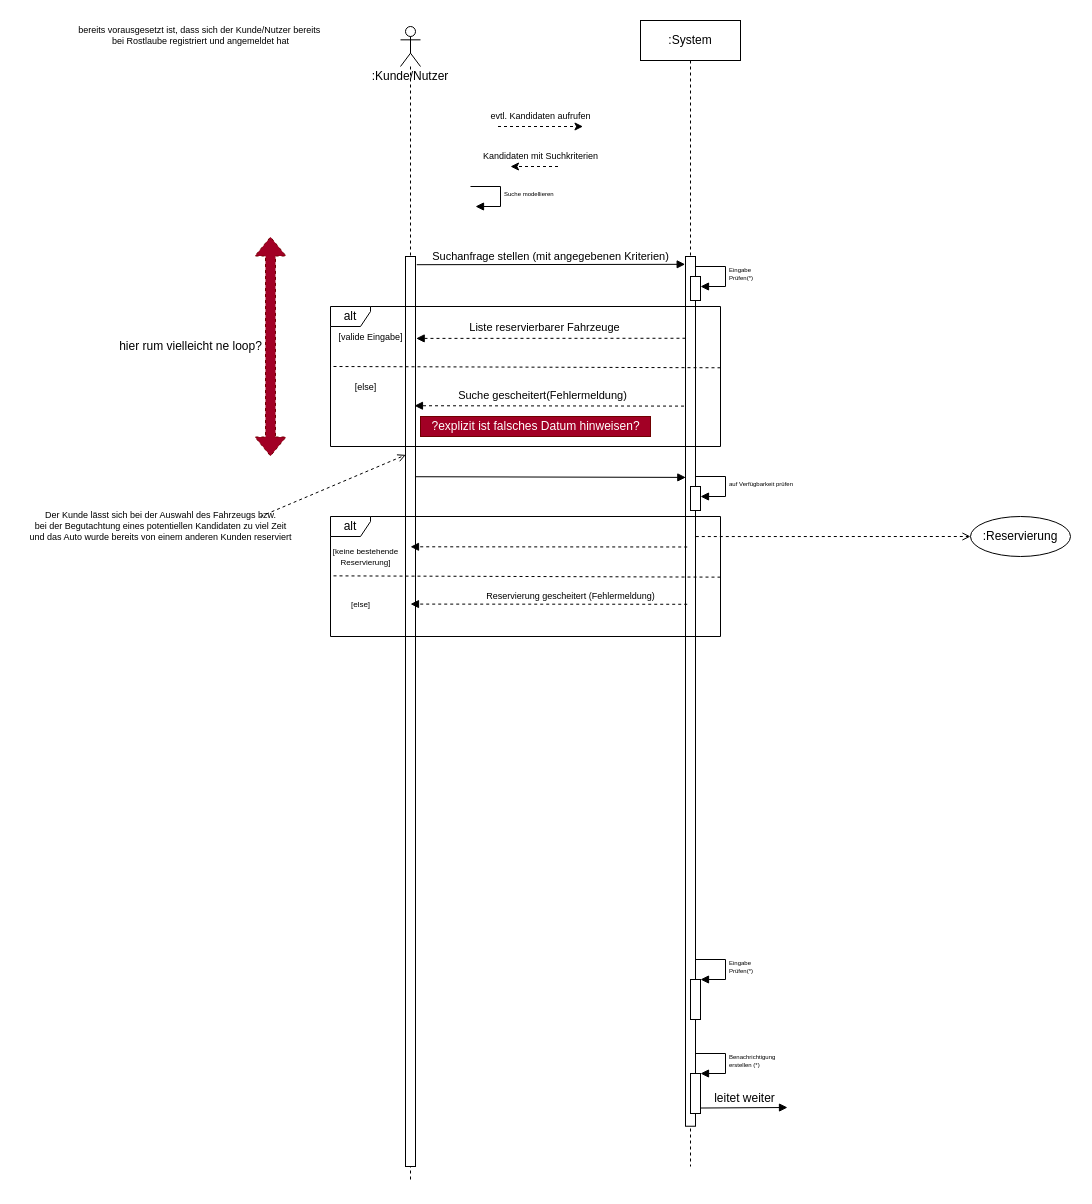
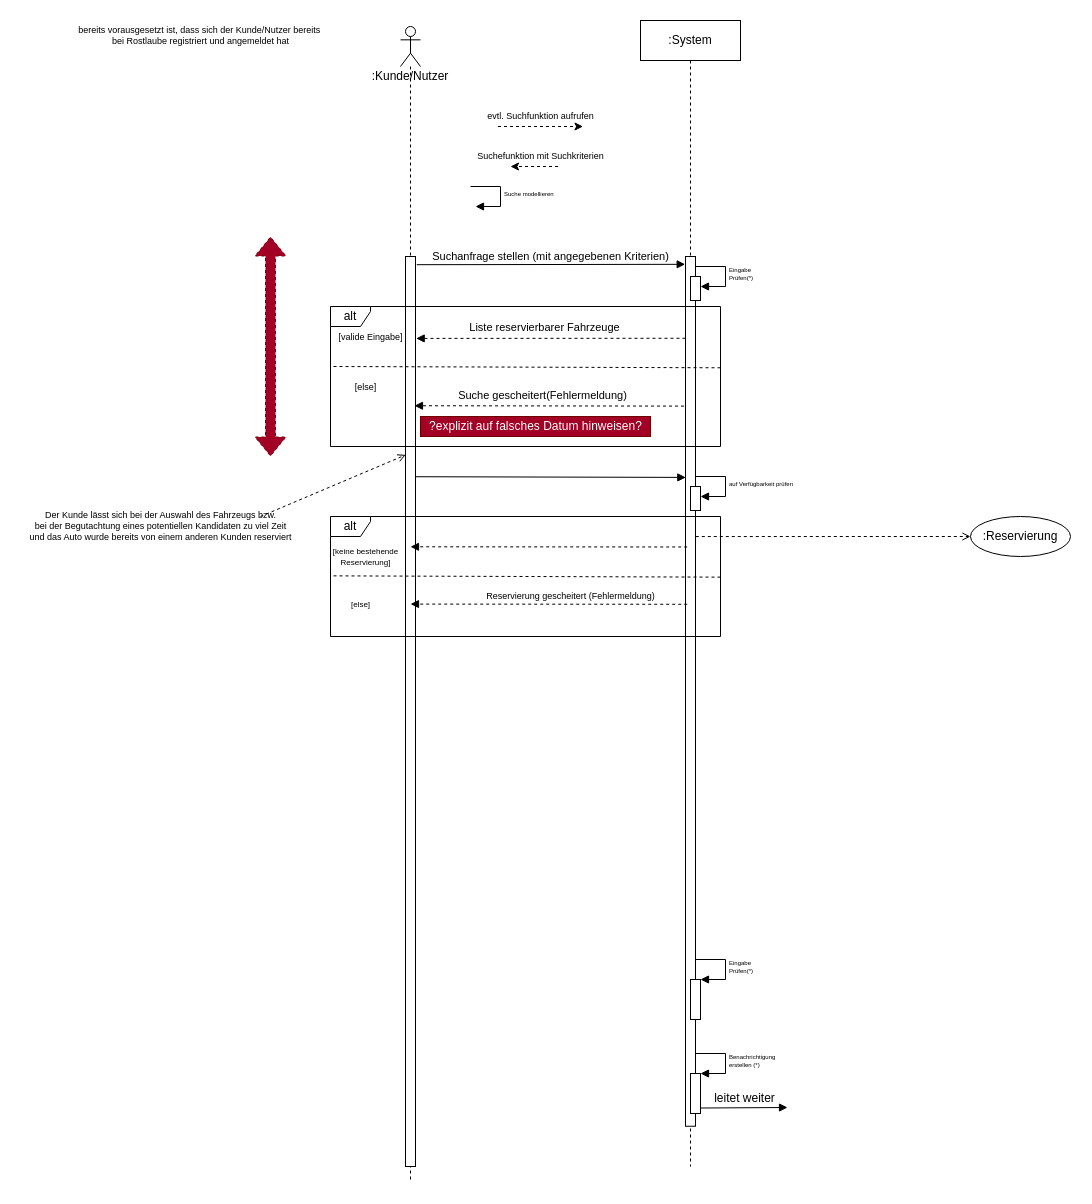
node "evtl. Kandidaten aufrufen": label "evtl. Kandidaten aufrufen" -> "evtl. Suchfunktion aufrufen"
node "Kandidaten mit Suchkriterien": label "Kandidaten mit Suchkriterien" -> "Suchefunktion mit Suchkriterien"
node "hier rum vielleicht ne loop?": removed
node "?explizit ist falsches Datum hinweisen?": label "?explizit ist falsches Datum hinweisen?" -> "?explizit auf falsches Datum hinweisen?"
